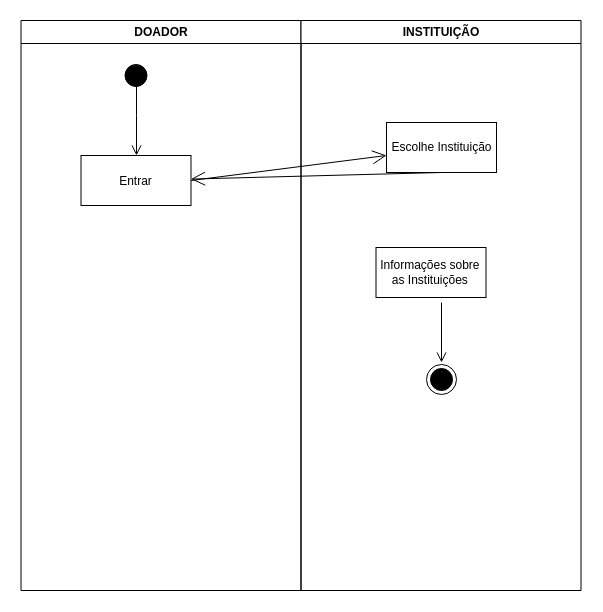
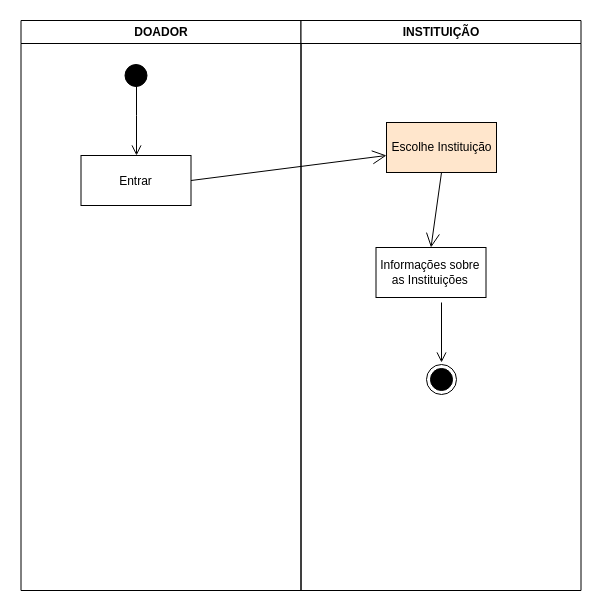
node "Escolhe Instituição": fillcolor #ffffff -> #ffe6cc
edge "Escolhe Instituição" -> "Entrar": now "Escolhe Instituição" -> "Informações sobre as Instituições"
